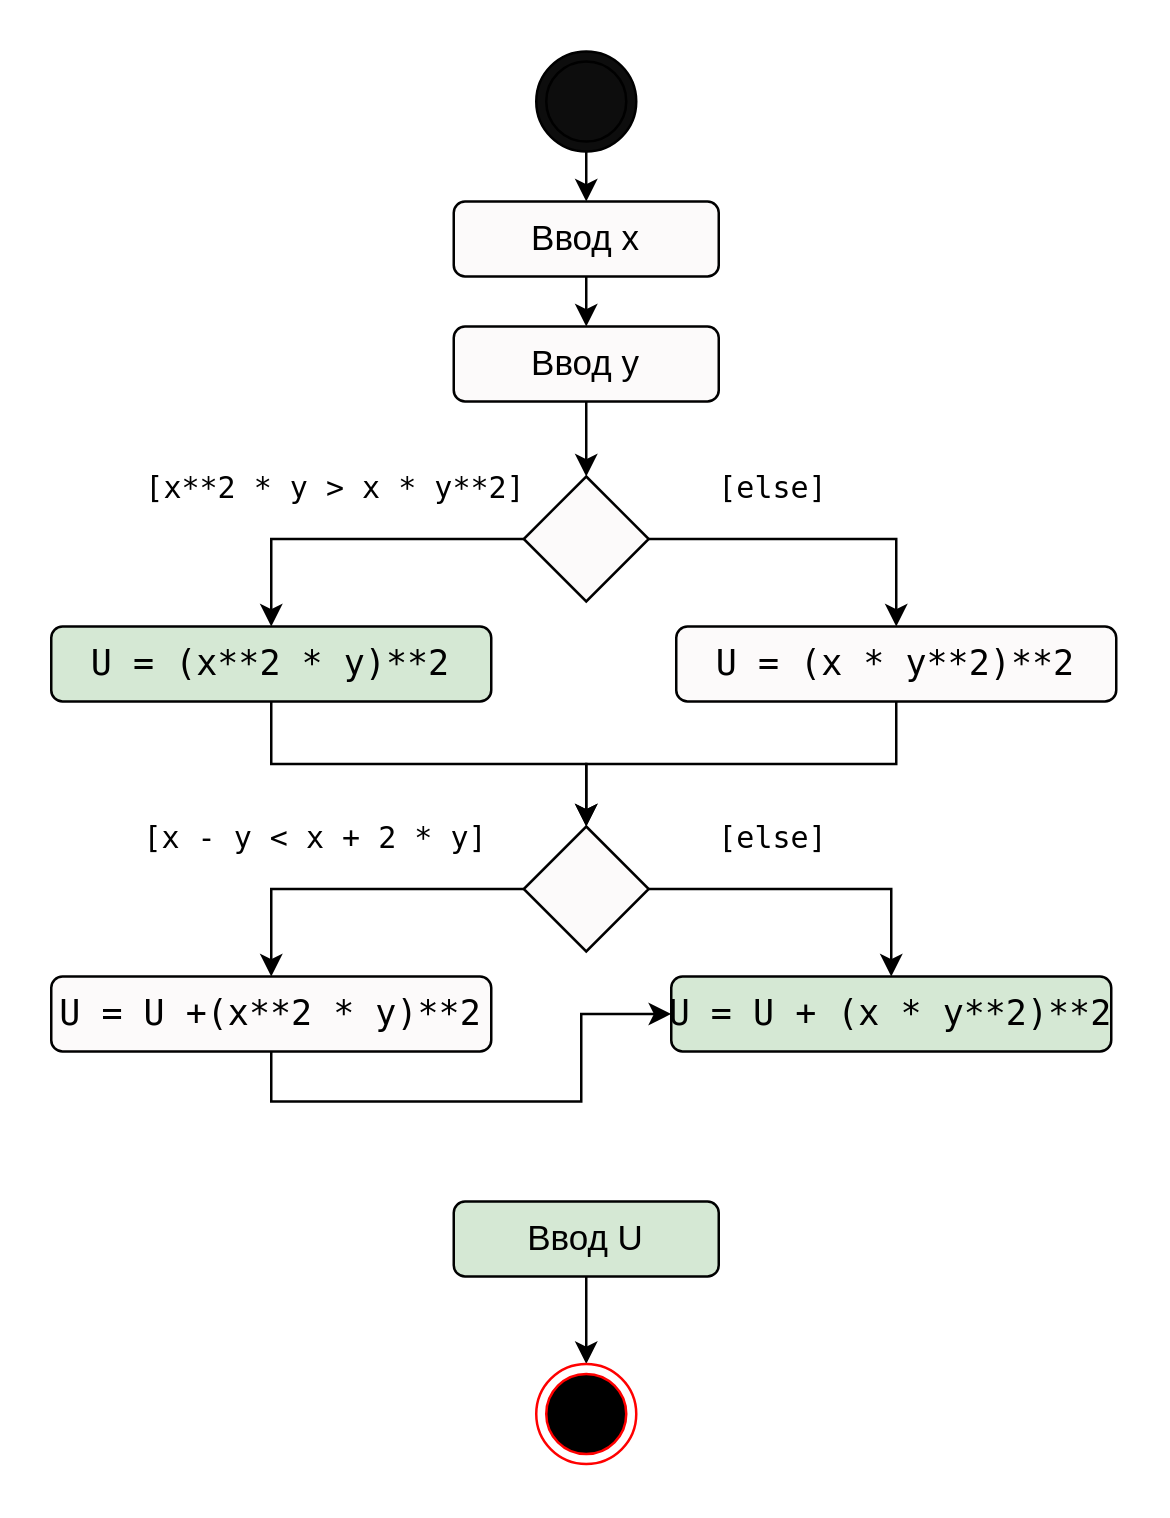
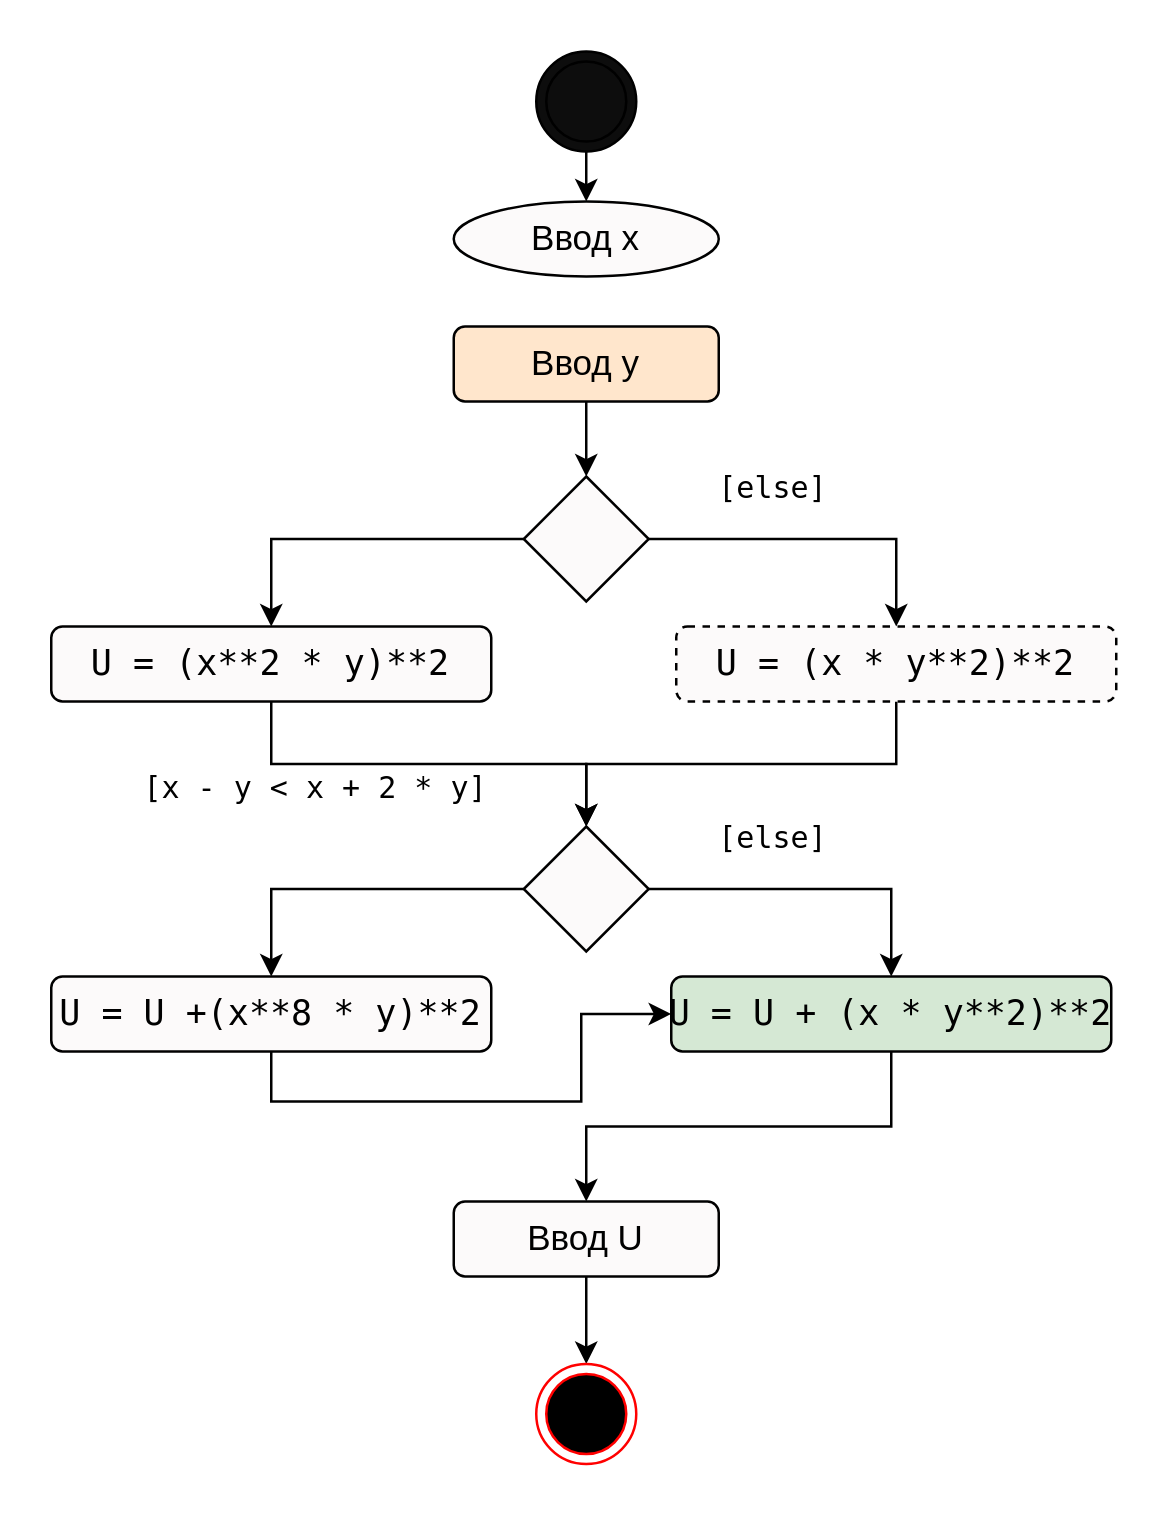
node "Ввод x": shape rounded rectangle -> ellipse
edge "Ввод x" -> "Ввод y": removed
node "Ввод y": fillcolor #fcfafa -> #ffe6cc
node "[x**2 * y > x * y**2]": removed
node "U = (x**2 * y)**2": fillcolor #d5e8d4 -> #fcfafa
node "U = (x * y**2)**2": style solid -> dashed
node "[x - y < x + 2 * y]": moved (316, 839) -> (316, 789)
node "U = U +(x**2 * y)**2": label "U = U +(x**2 * y)**2" -> "U = U +(x**8 * y)**2"
edge "U = U + (x * y**2)**2" -> "Ввод U": added
node "Ввод U": fillcolor #d5e8d4 -> #fcfafa
